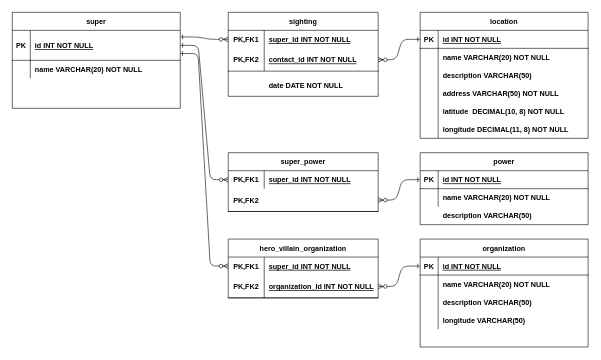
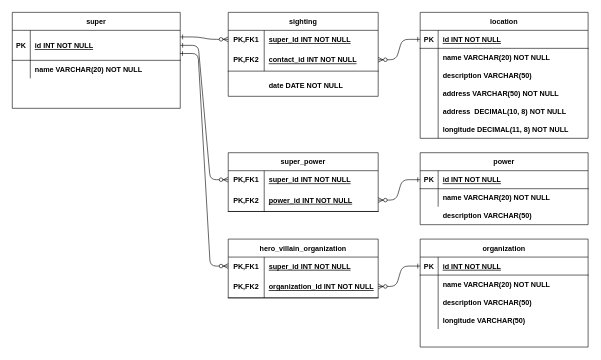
node "latitude DECIMAL(10, 8) NOT NULL": label "latitude DECIMAL(10, 8) NOT NULL" -> "address DECIMAL(10, 8) NOT NULL"
node "power_id INT NOT NULL": added
